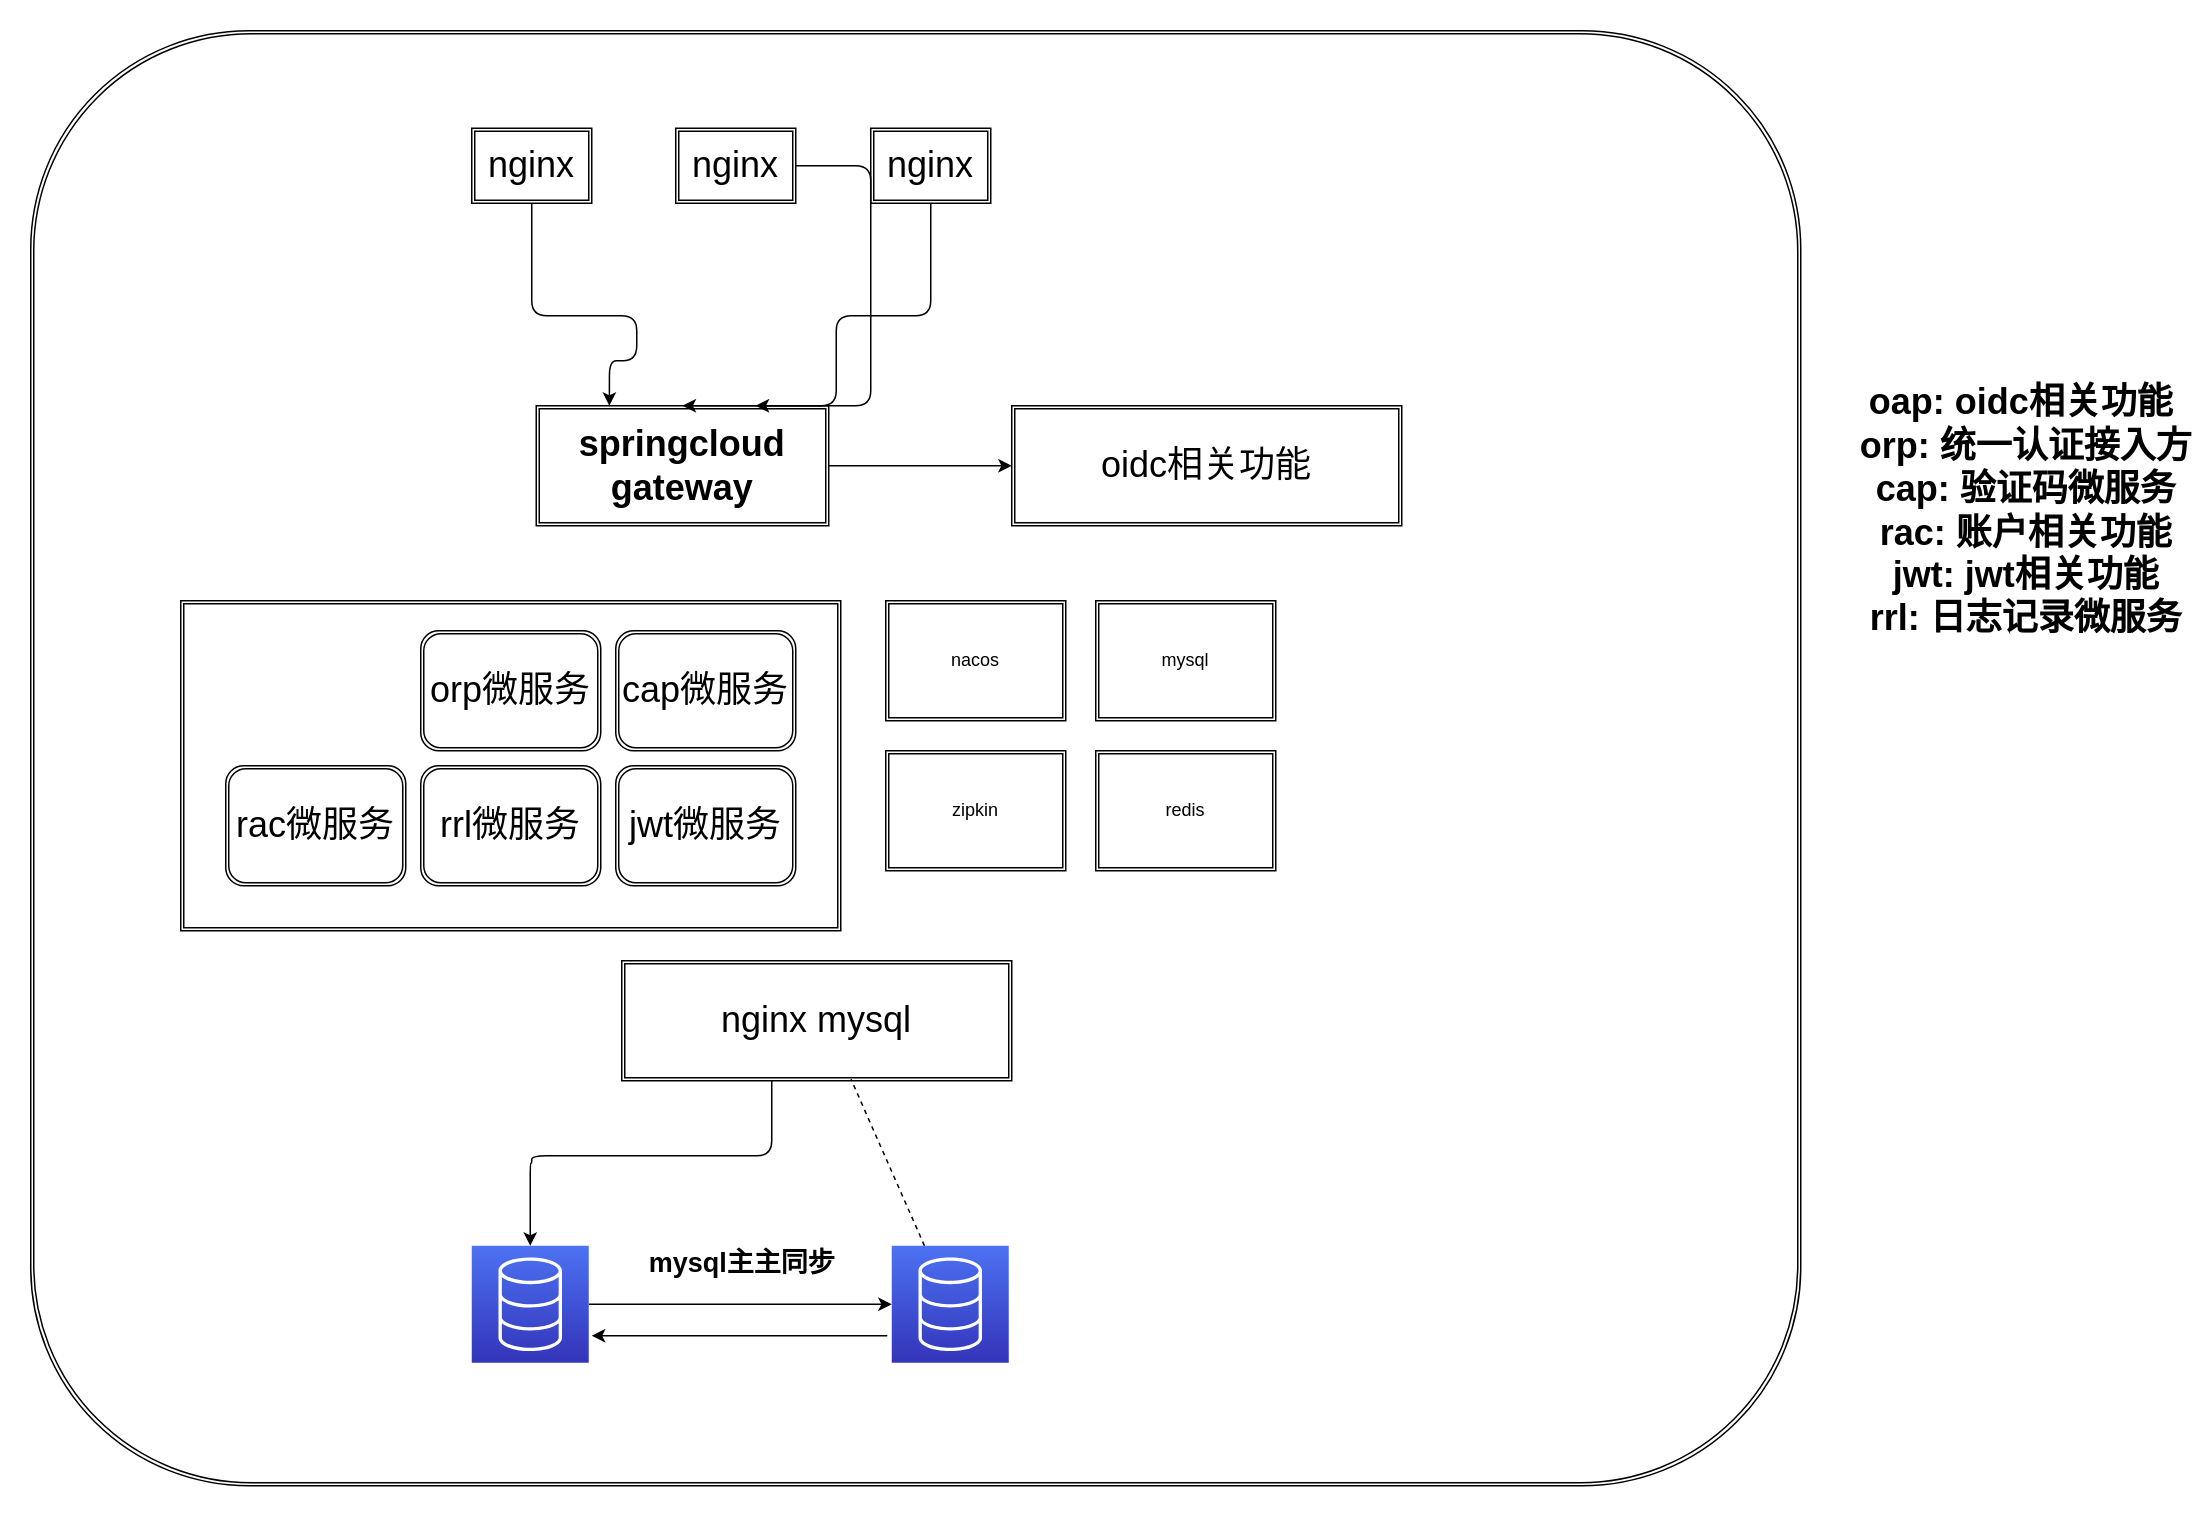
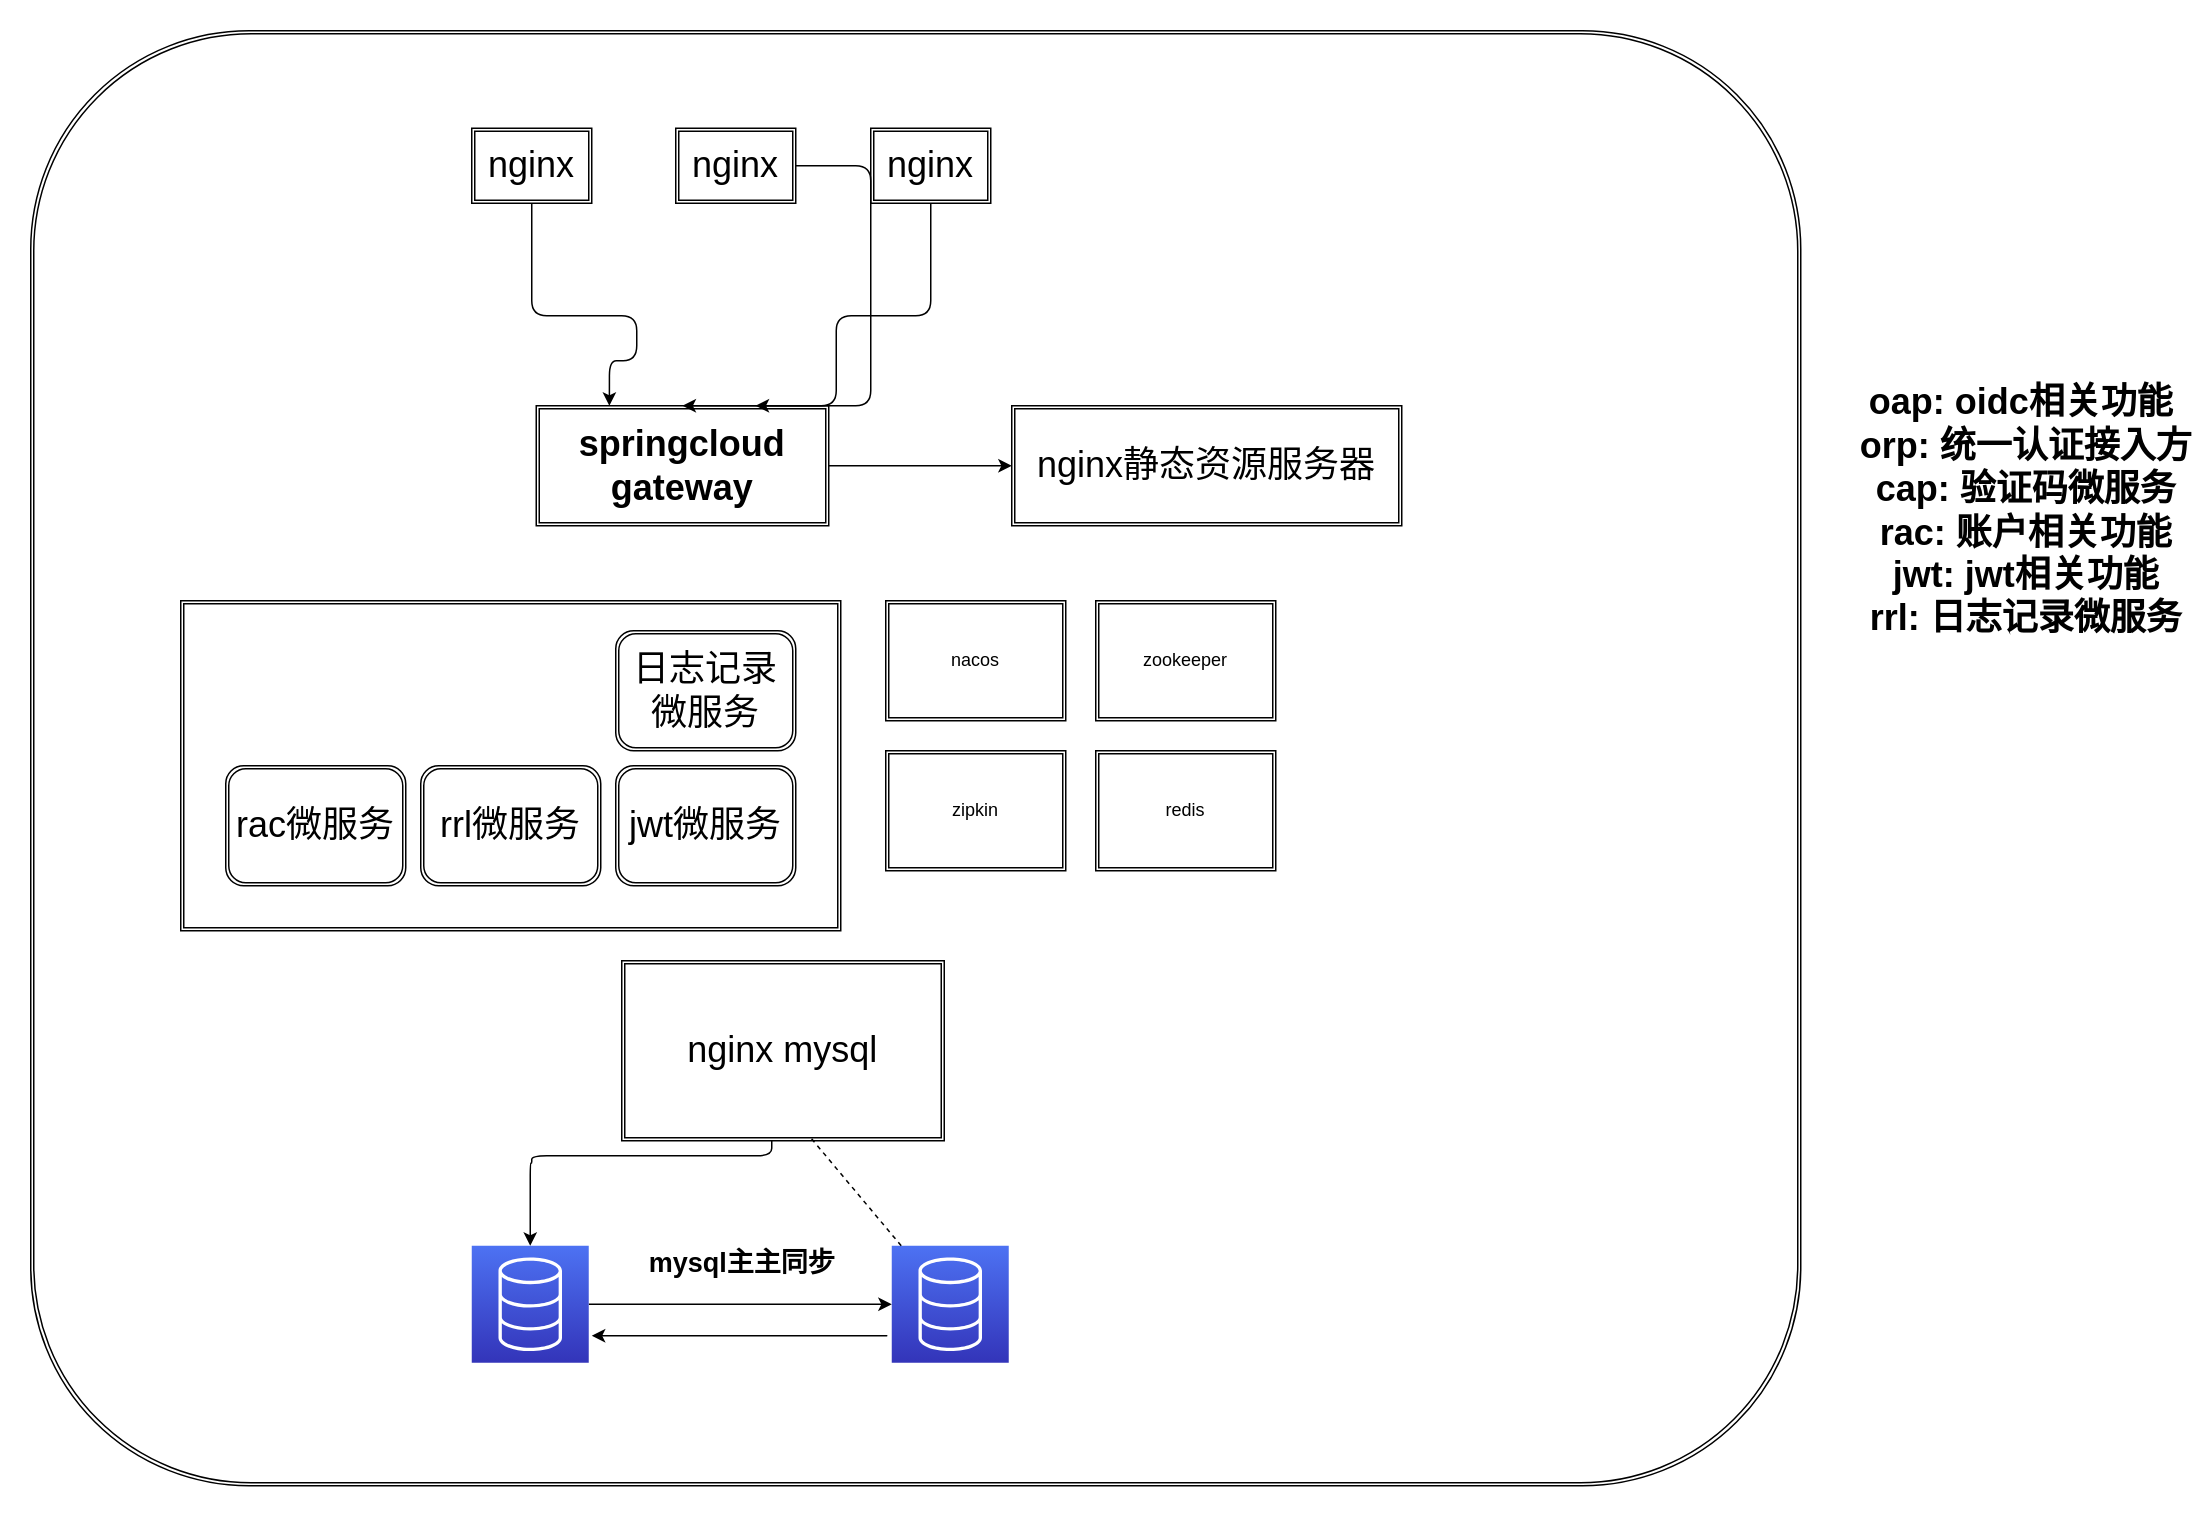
node "oidc相关功能": label "oidc相关功能" -> "nginx静态资源服务器"
node "mysql": label "mysql" -> "zookeeper"
node "orp微服务": removed
node "cap微服务": label "cap微服务" -> "日志记录微服务"
node "nginx mysql": size 390x120 -> 323x180
